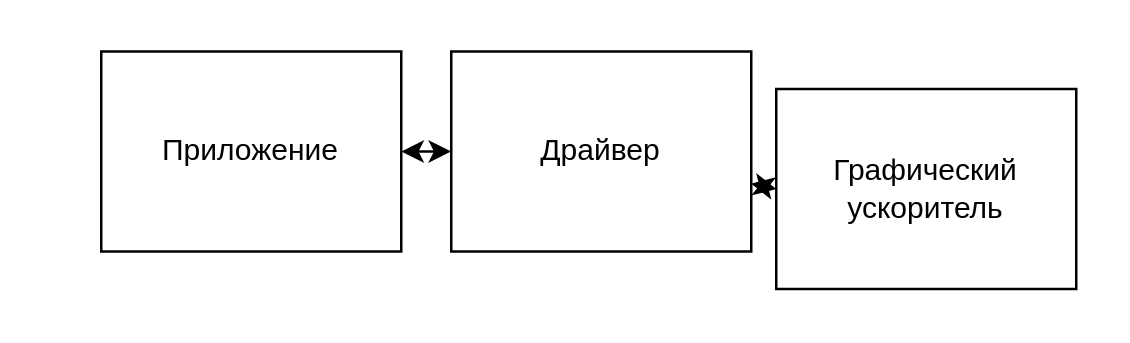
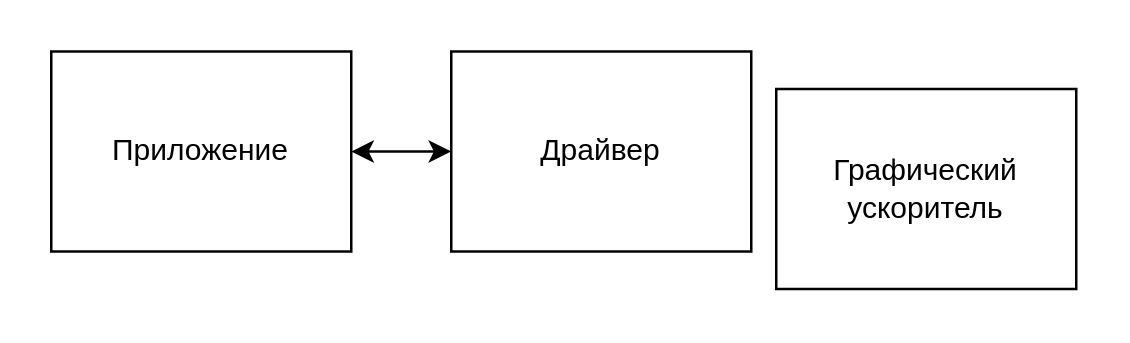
node "Приложение": moved (251, 151) -> (201, 151)
edge "Драйвер" -- "Графический ускоритель": removed
